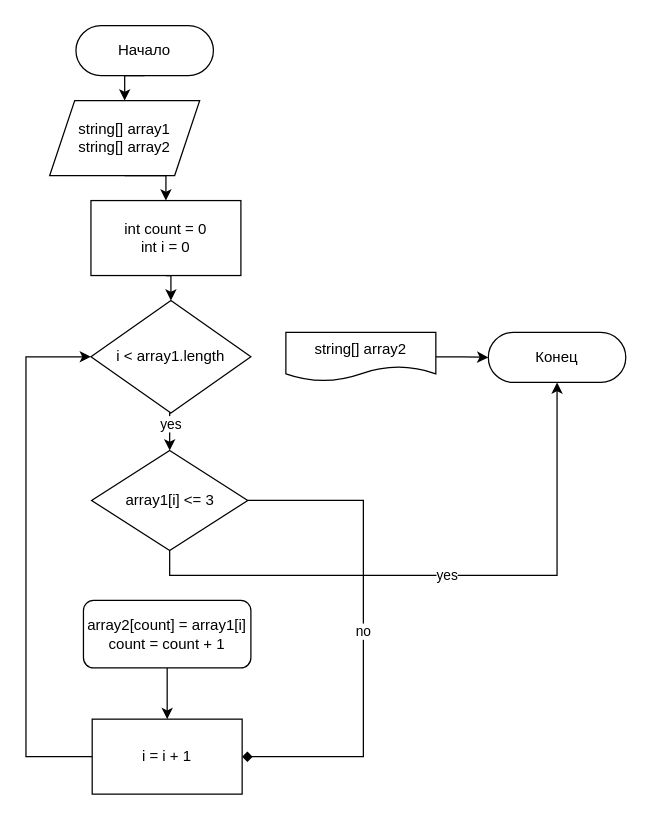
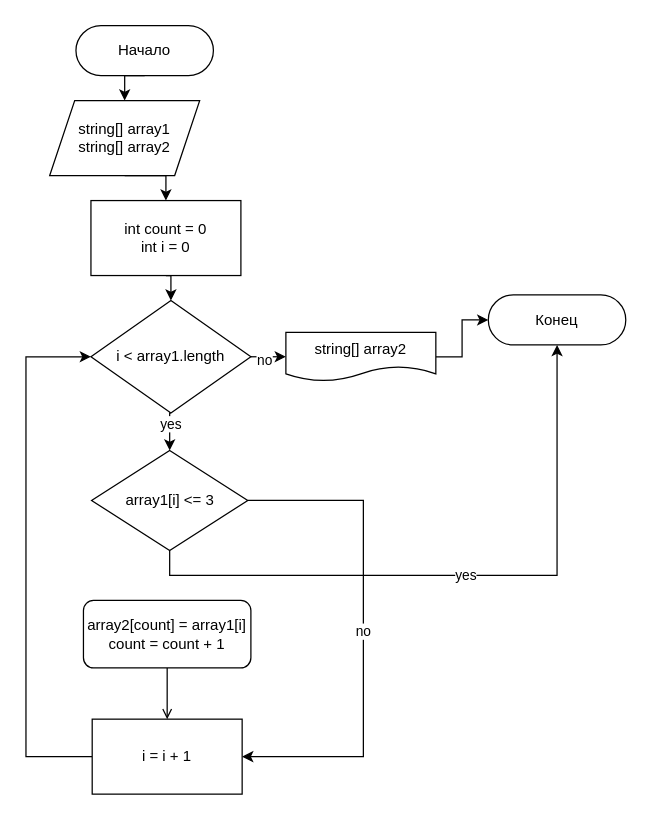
edge "i < array1.length" -> "string[] array2": added, label "no"
node "Конец": moved (557, 358) -> (557, 320)
edge "array2[count] = array1[i] count = count + 1" -> "i = i + 1": arrowhead classic -> open
edge "array1[i] <= 3" -> "i = i + 1": arrowhead diamond -> classic
